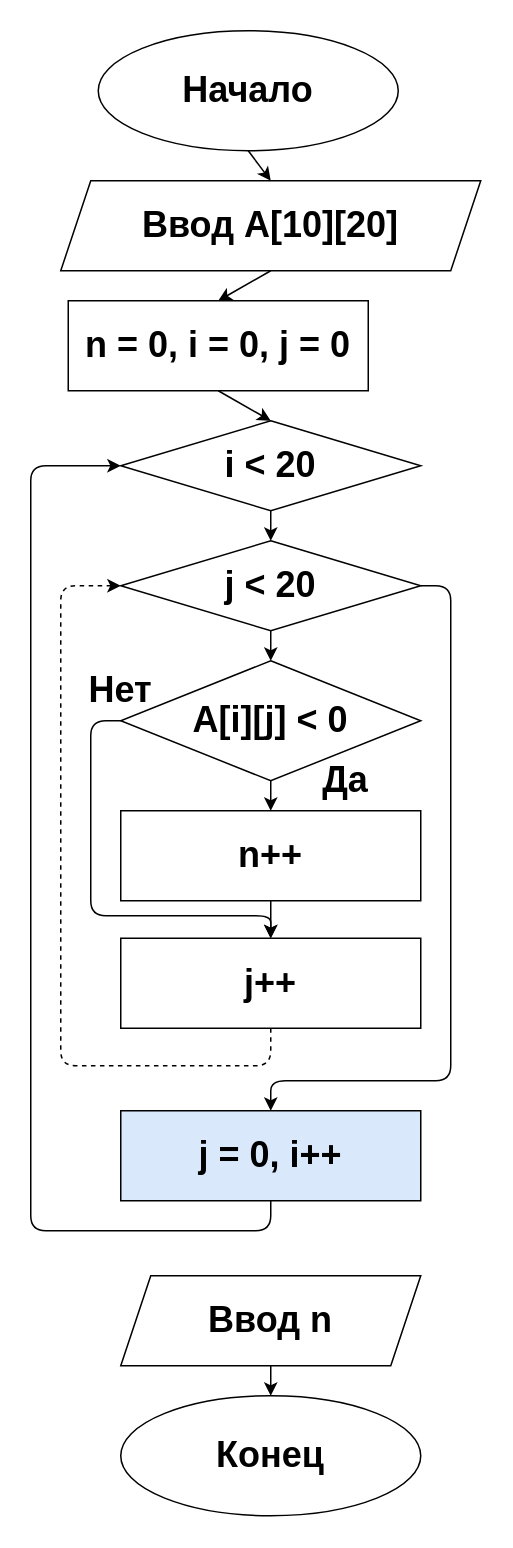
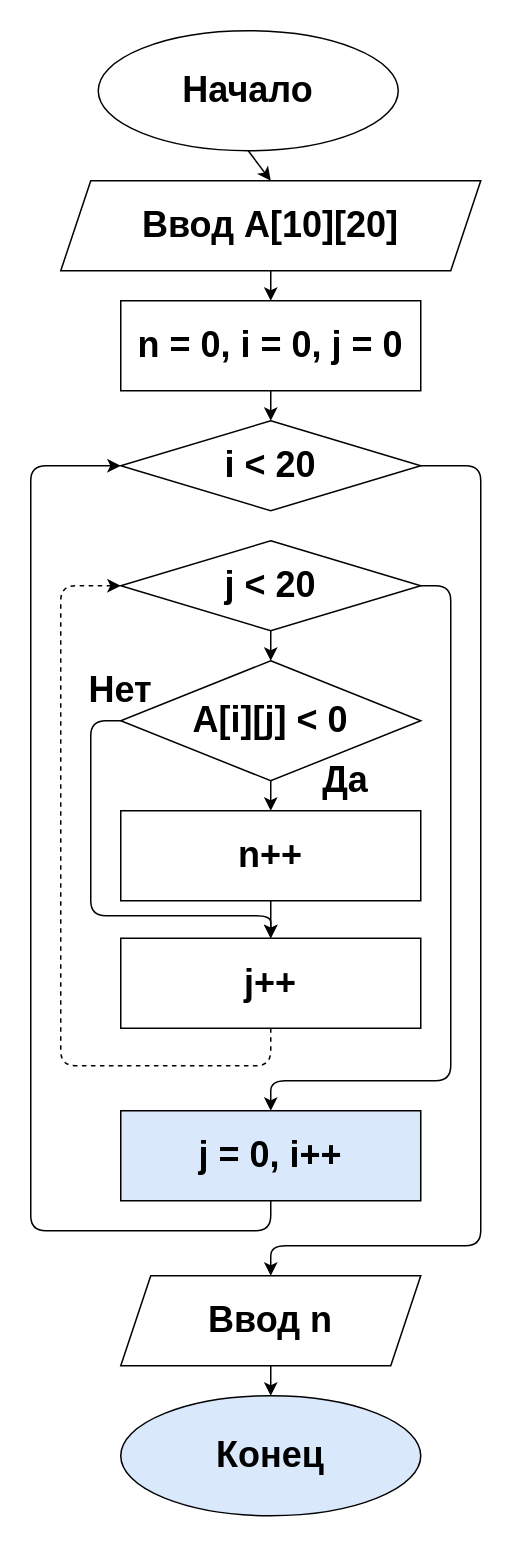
node "n = 0, i = 0, j = 0": moved (218, 346) -> (271, 346)
edge "i < 20" -> "j < 20": removed
edge "i < 20" -> "Ввод n": added
node "Конец": fillcolor #ffffff -> #dae8fc
